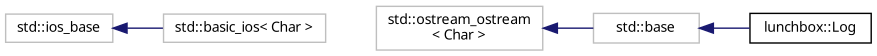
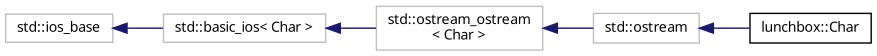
edge "std::ostream_ostream < Char >" -> "std::basic_ios< Char >": added
node "std::base": label "std::base" -> "std::ostream"
node "lunchbox::Log": label "lunchbox::Log" -> "lunchbox::Char"
